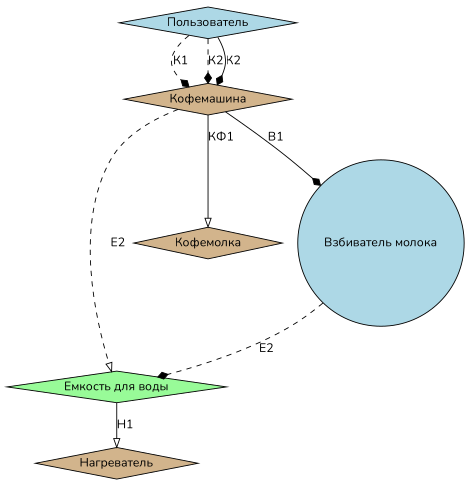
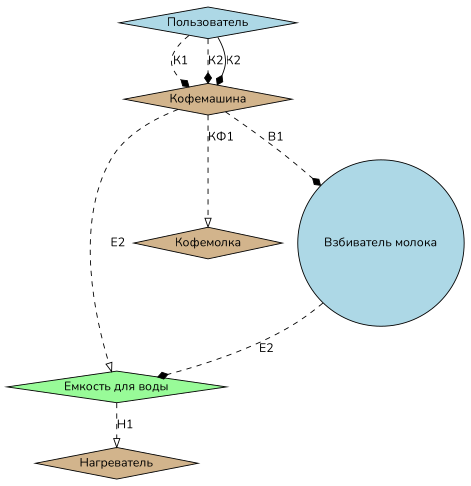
edge "Кофемашина" -> "Взбиватель молока": style solid -> dashed
edge "Кофемашина" -> "Кофемолка": style solid -> dashed
edge "Емкость для воды" -> "Нагреватель": style solid -> dashed
